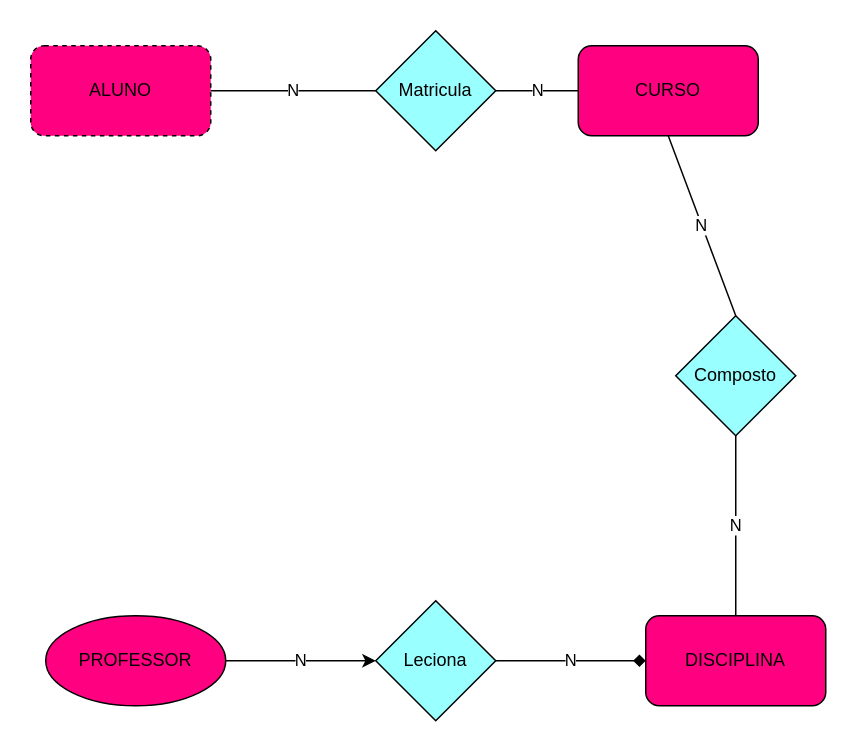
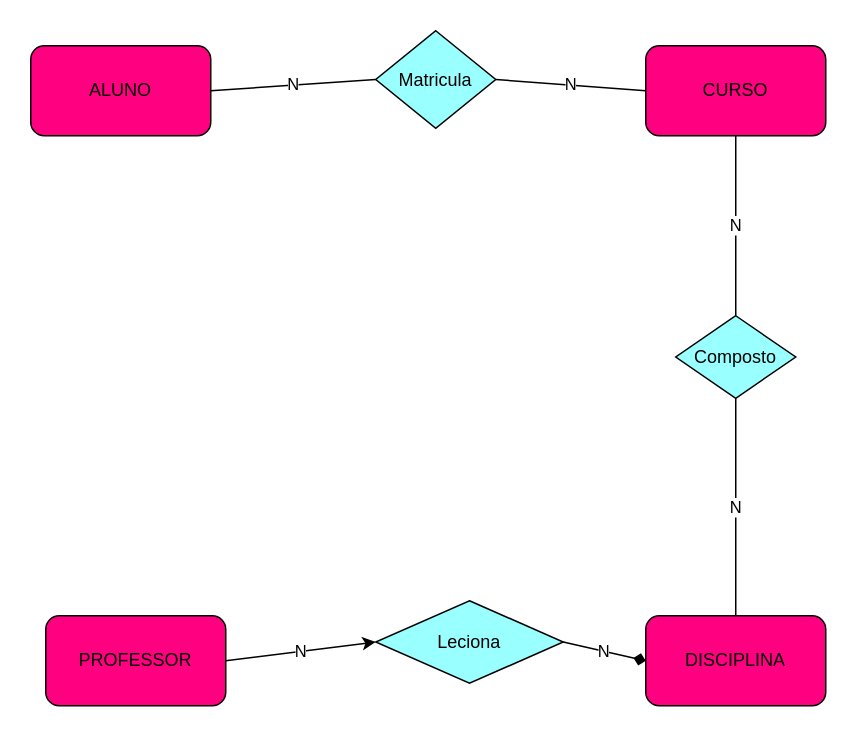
node "ALUNO": style dashed -> solid
node "Matricula": size 120x120 -> 120x98
node "CURSO": moved (668, 91) -> (736, 91)
node "Composto": size 120x120 -> 120x83
node "PROFESSOR": shape ellipse -> rounded rectangle
node "Leciona": size 120x120 -> 188x83
